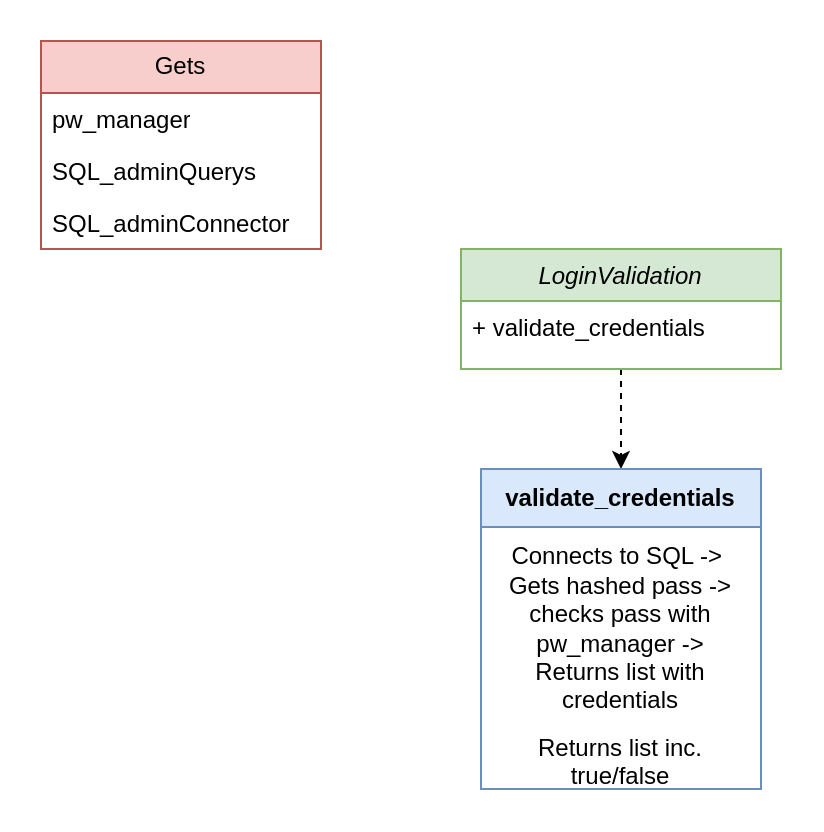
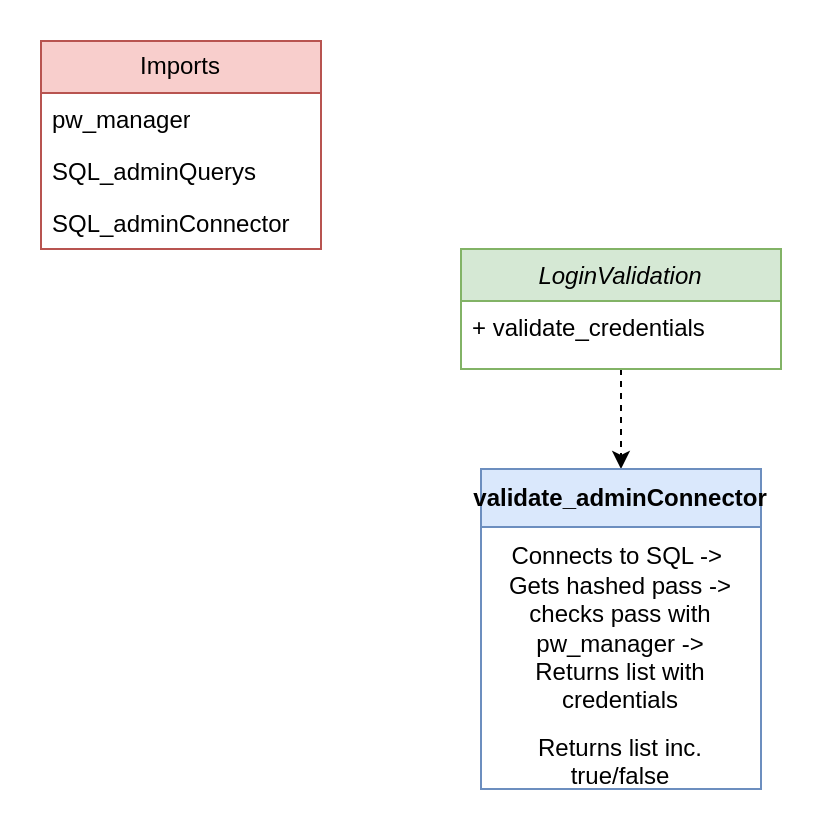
node "Gets": label "Gets" -> "Imports"
node "validate_credentials": label "validate_credentials" -> "validate_adminConnector"
